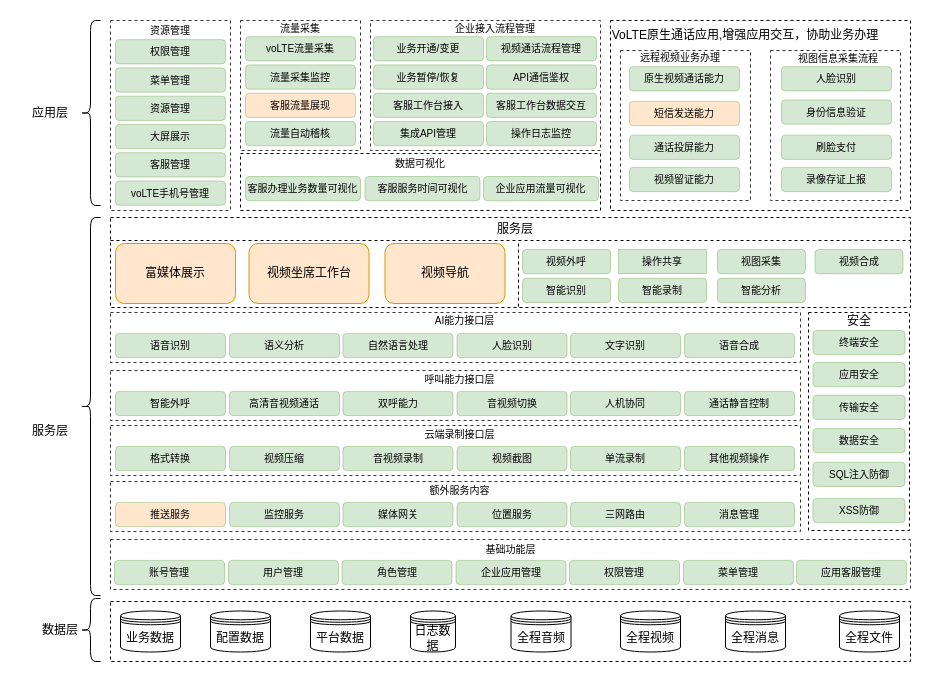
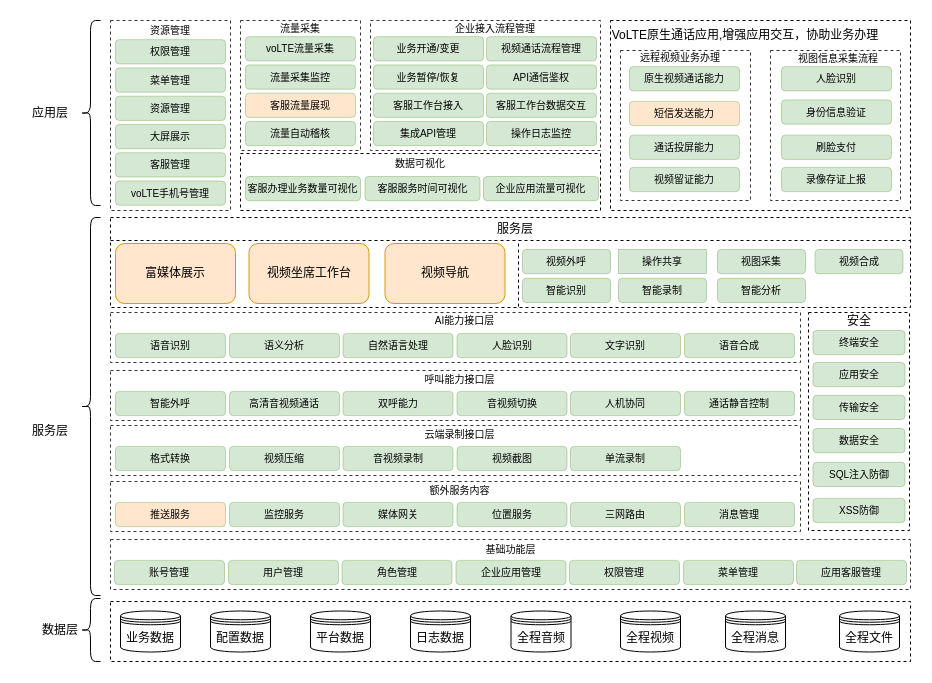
node "其他视频操作": removed
node "日志数据": size 45x41 -> 60x41
